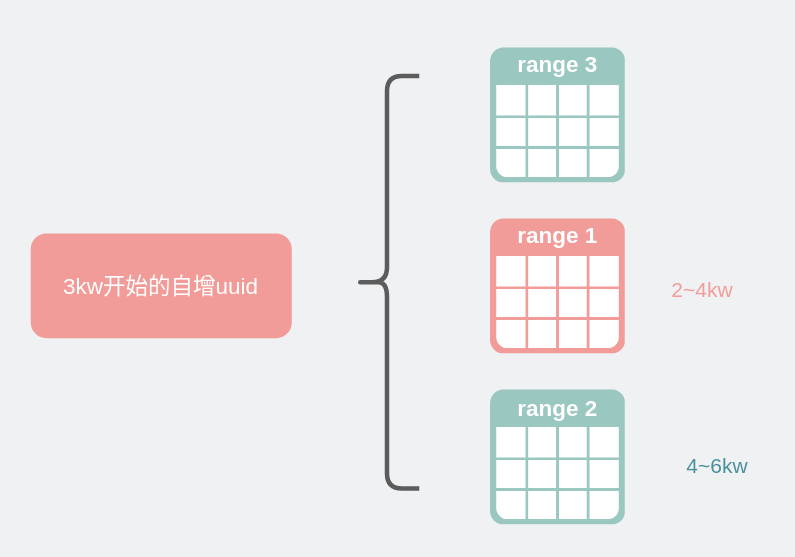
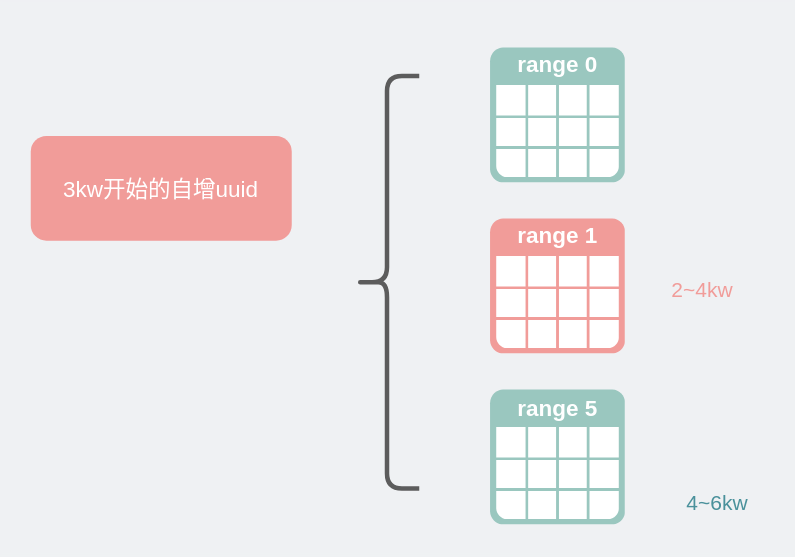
node "range 3": label "range 3" -> "range 0"
node "3kw开始的自增uuid": moved (161, 286) -> (161, 188)
node "range 2": label "range 2" -> "range 5"
node "4~6kw": moved (718, 466) -> (718, 503)
